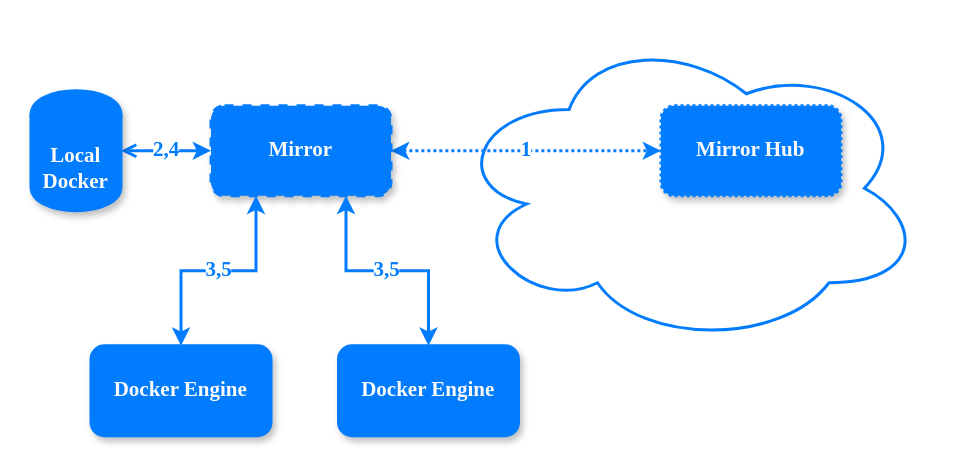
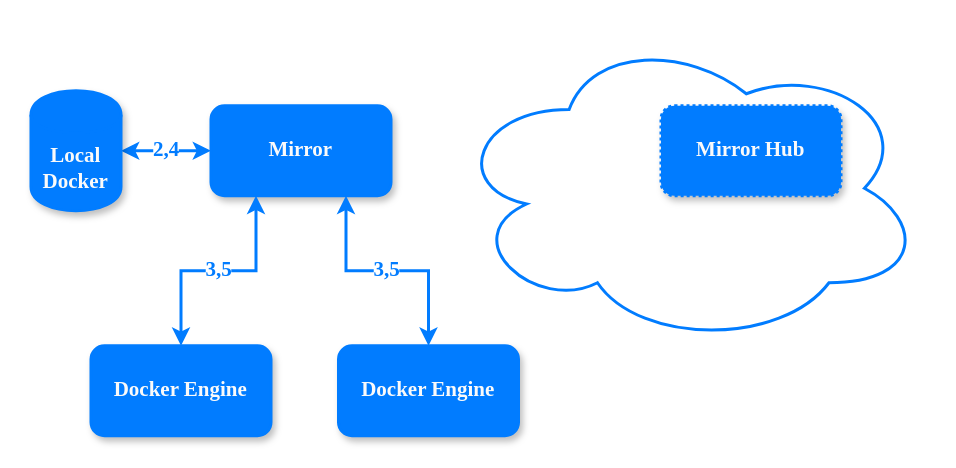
edge "Local Docker" -- "Mirror": arrowhead open -> classic
node "Mirror": style dashed -> solid
edge "Mirror" -- "Mirror Hub": removed, label "1"
